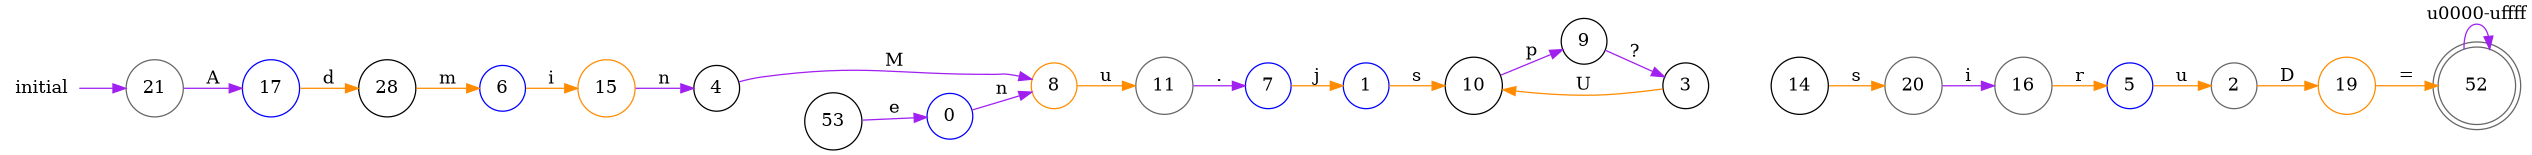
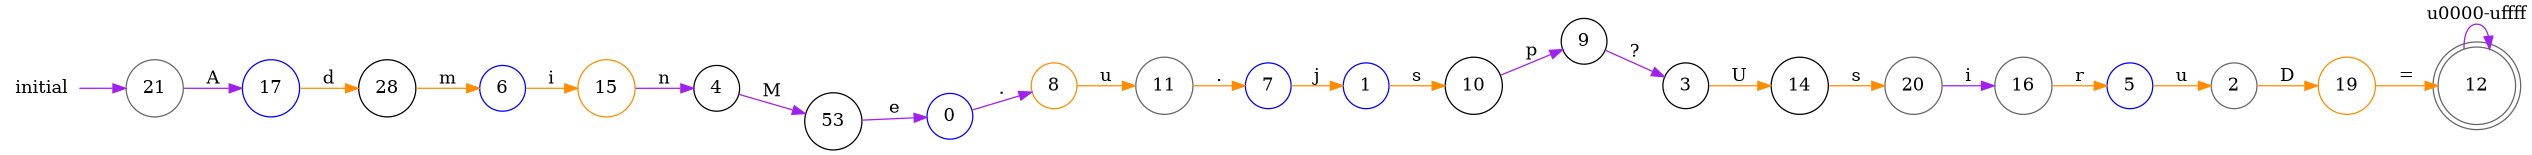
edge "4" -> "8": now "4" -> "53"
edge "11" -> "7": color purple -> darkorange
node "52": label "52" -> "12"
edge "0" -> "8": label "n" -> "."
edge "3" -> "10": now "3" -> "14"
